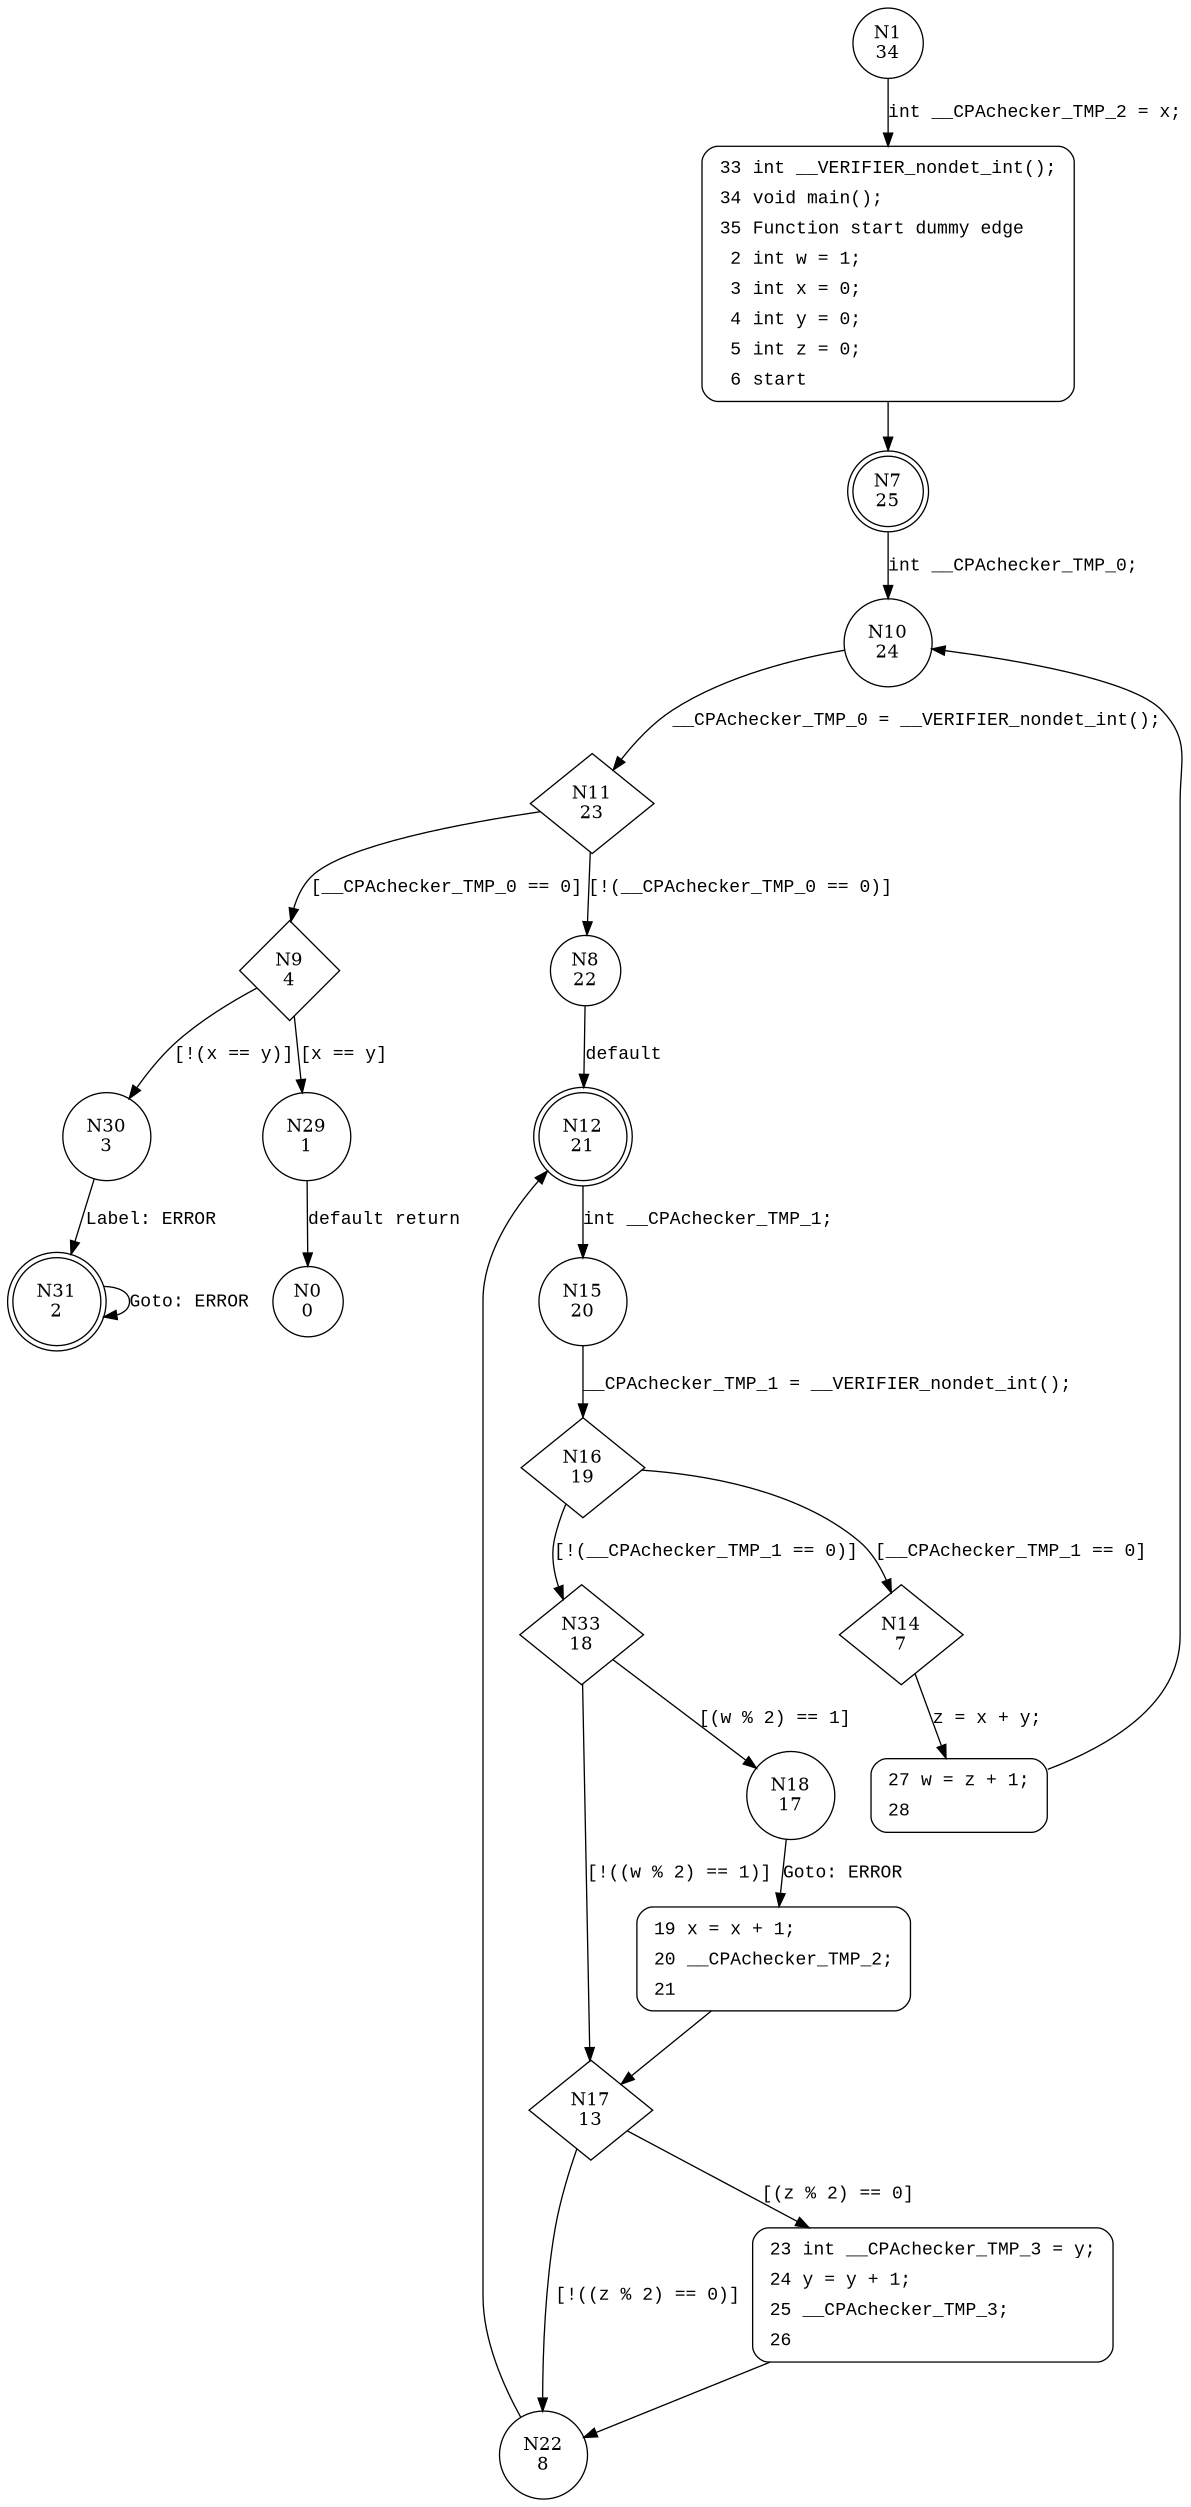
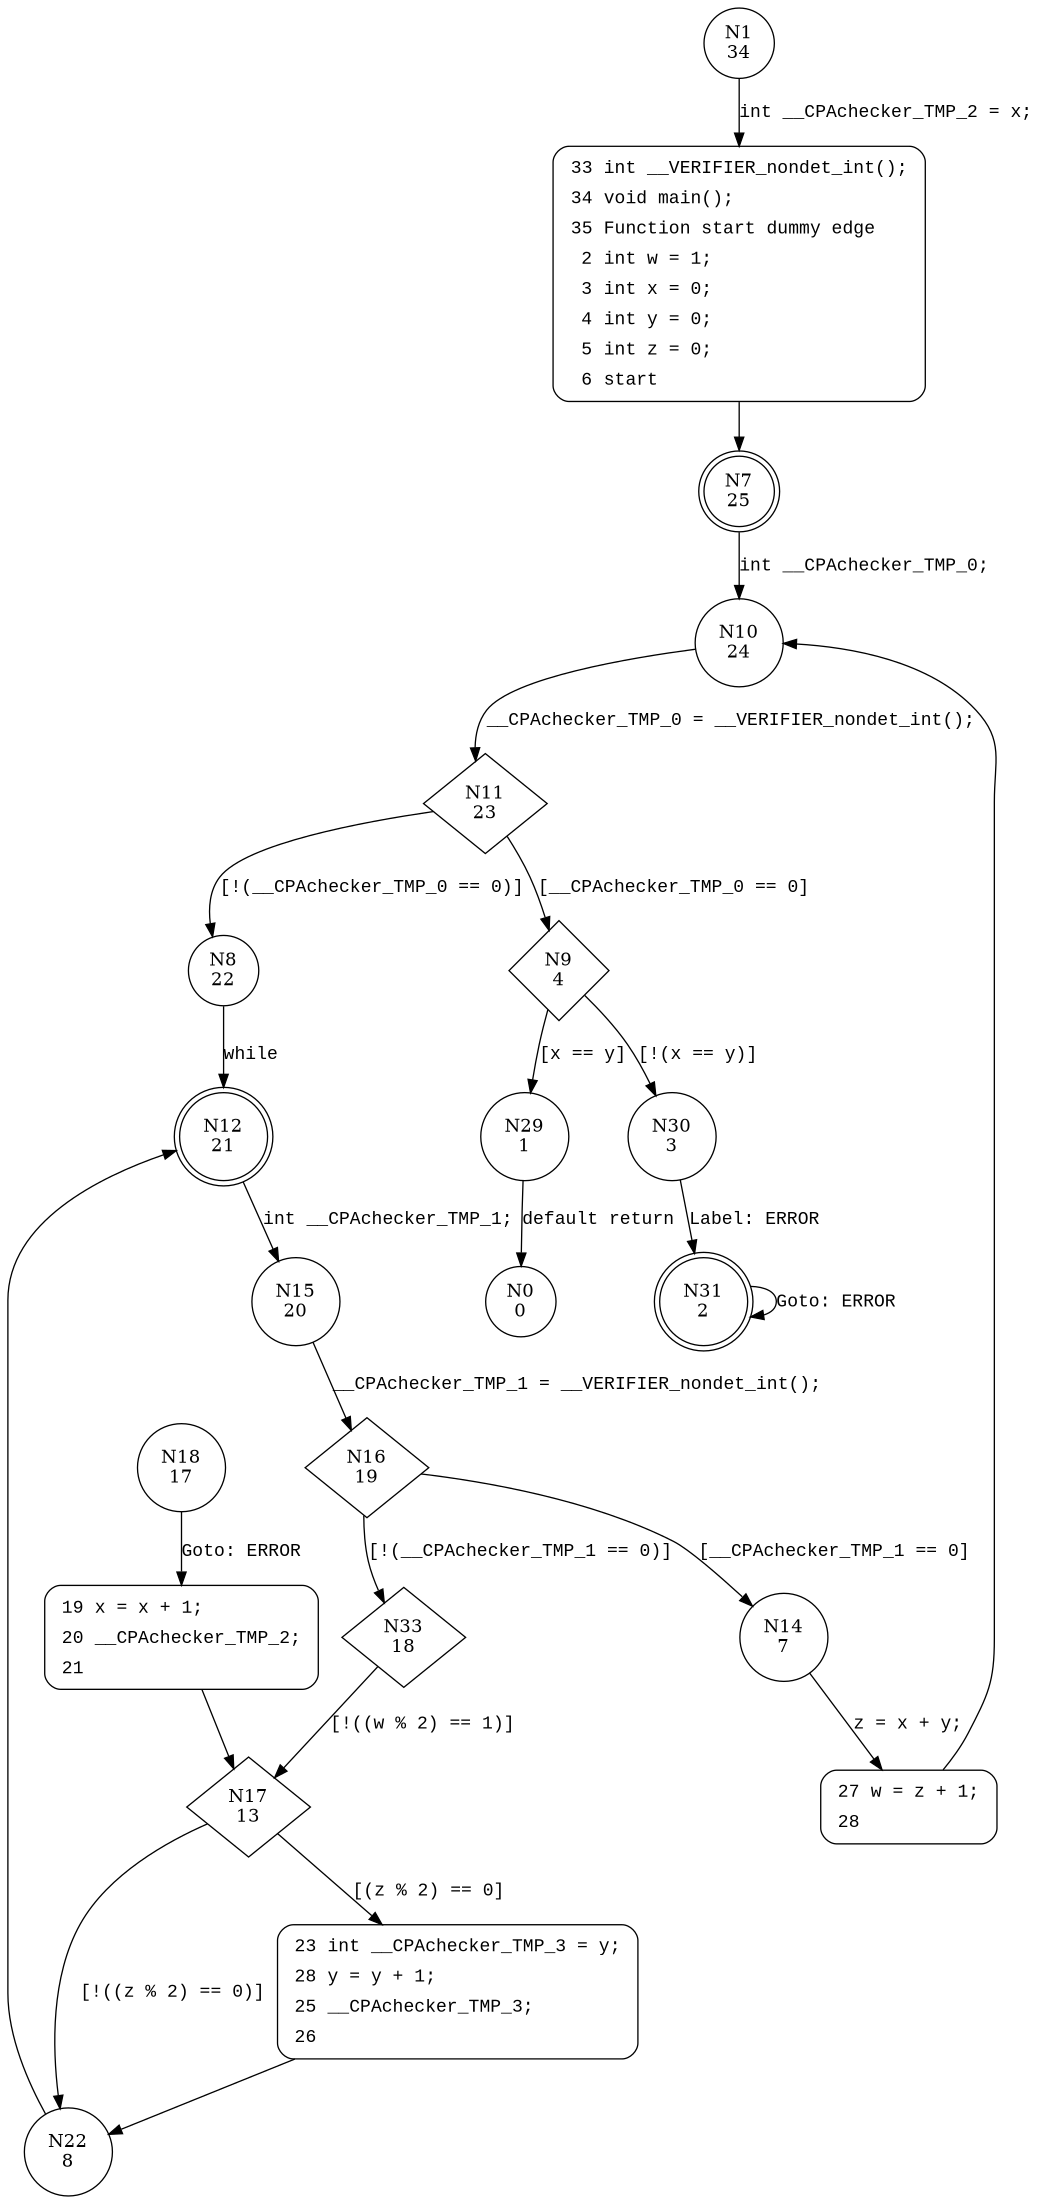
edge "N8 22" -> "N12 21": label "default" -> "while"
node "N14 7": shape diamond -> circle
edge "N33 18" -> "N18 17": removed, label "[(w % 2) == 1]"
node "23": text "24" -> "28"
